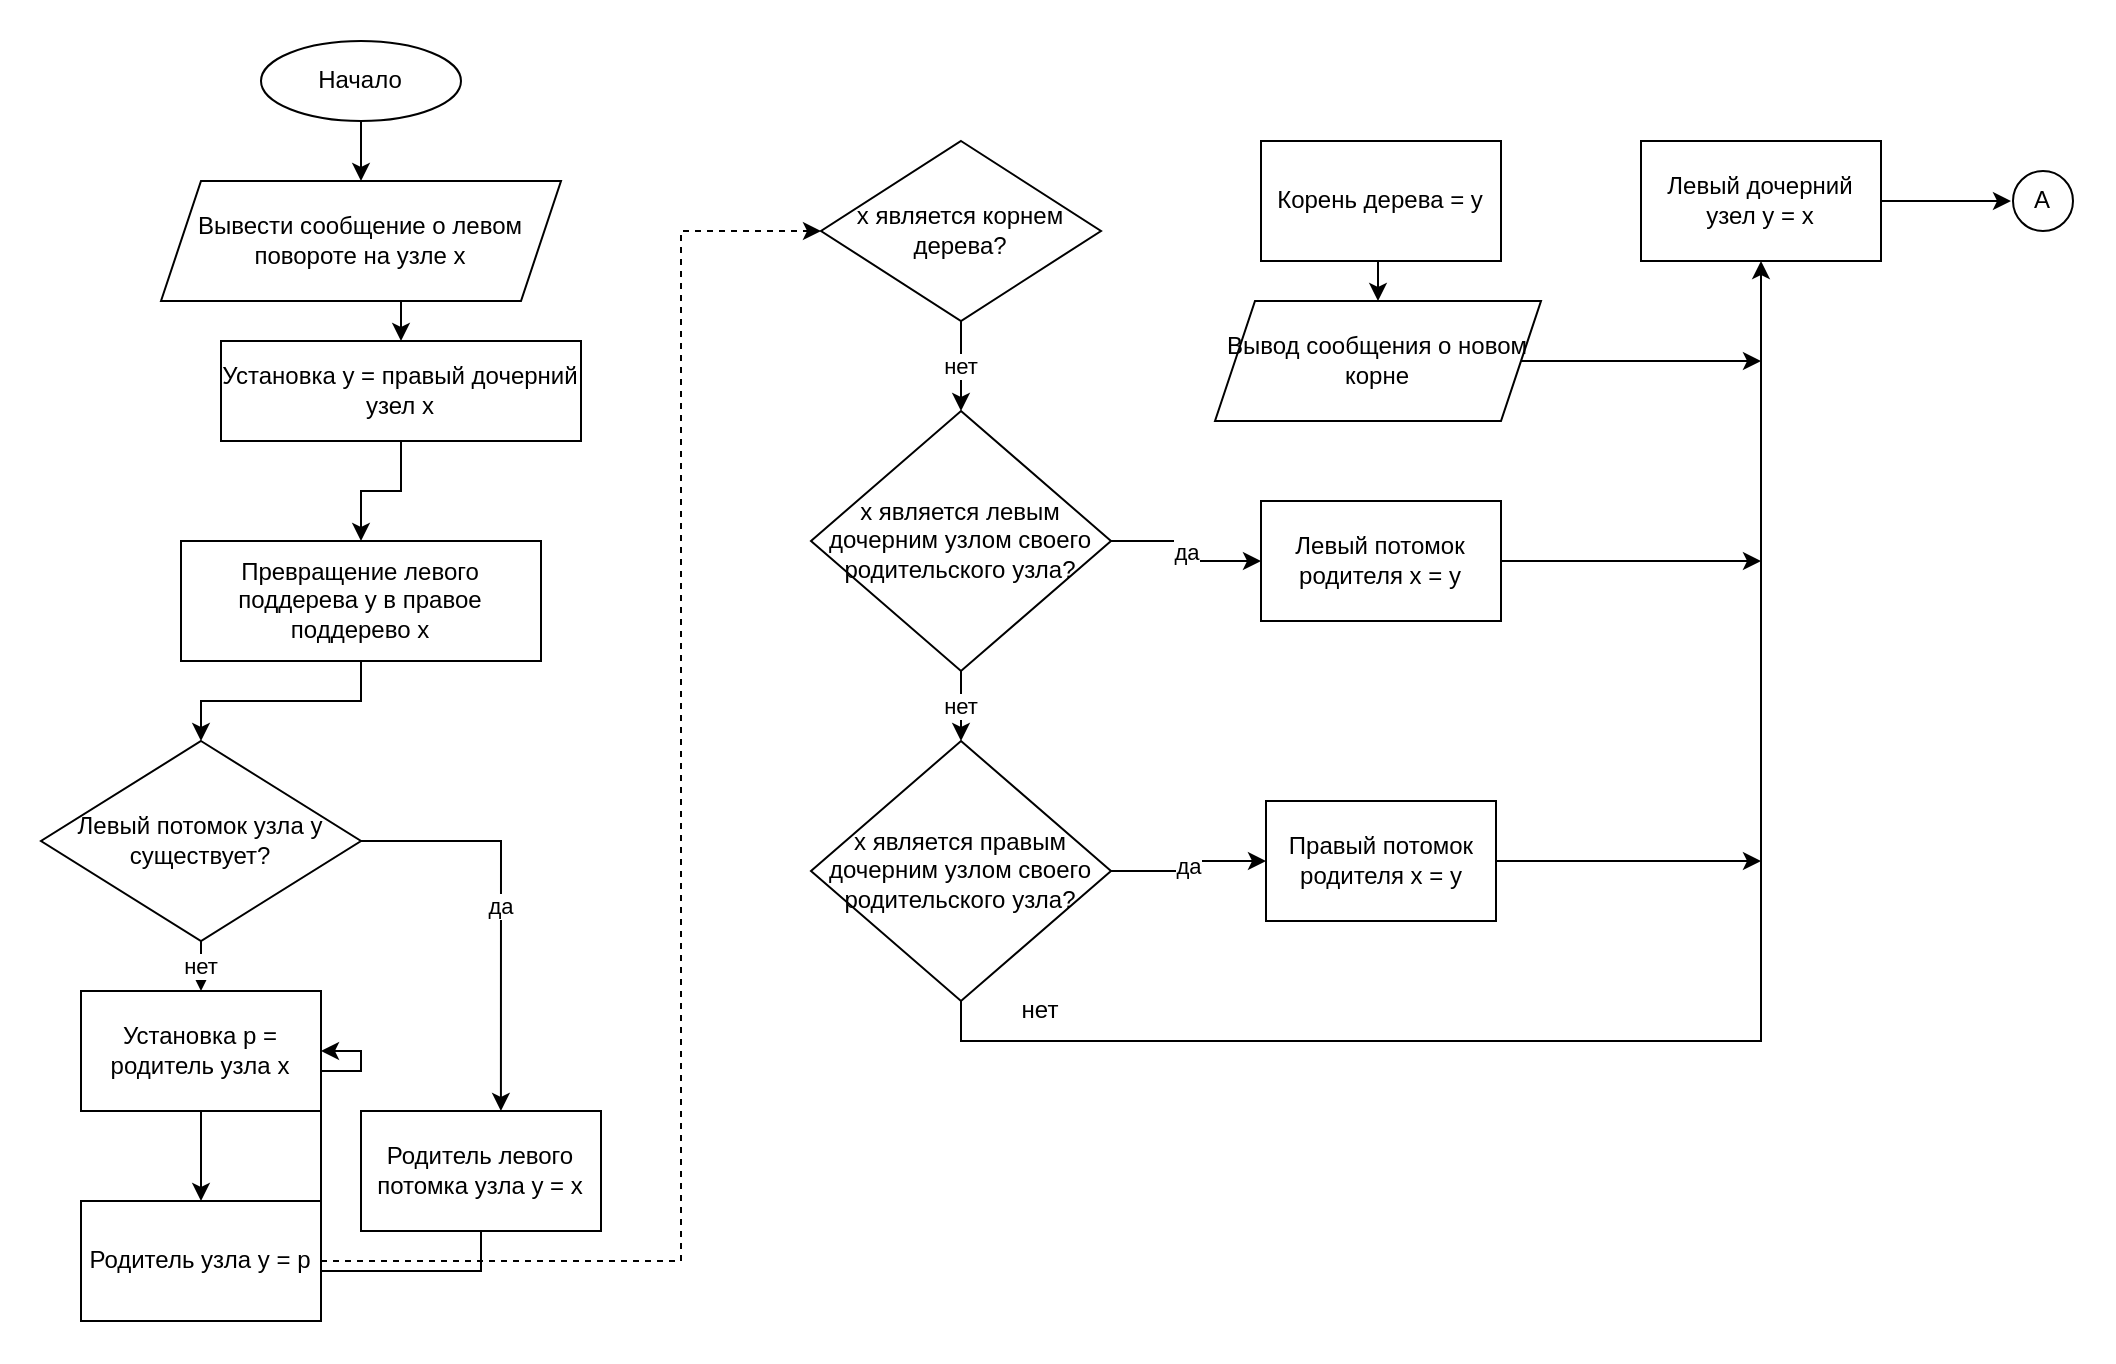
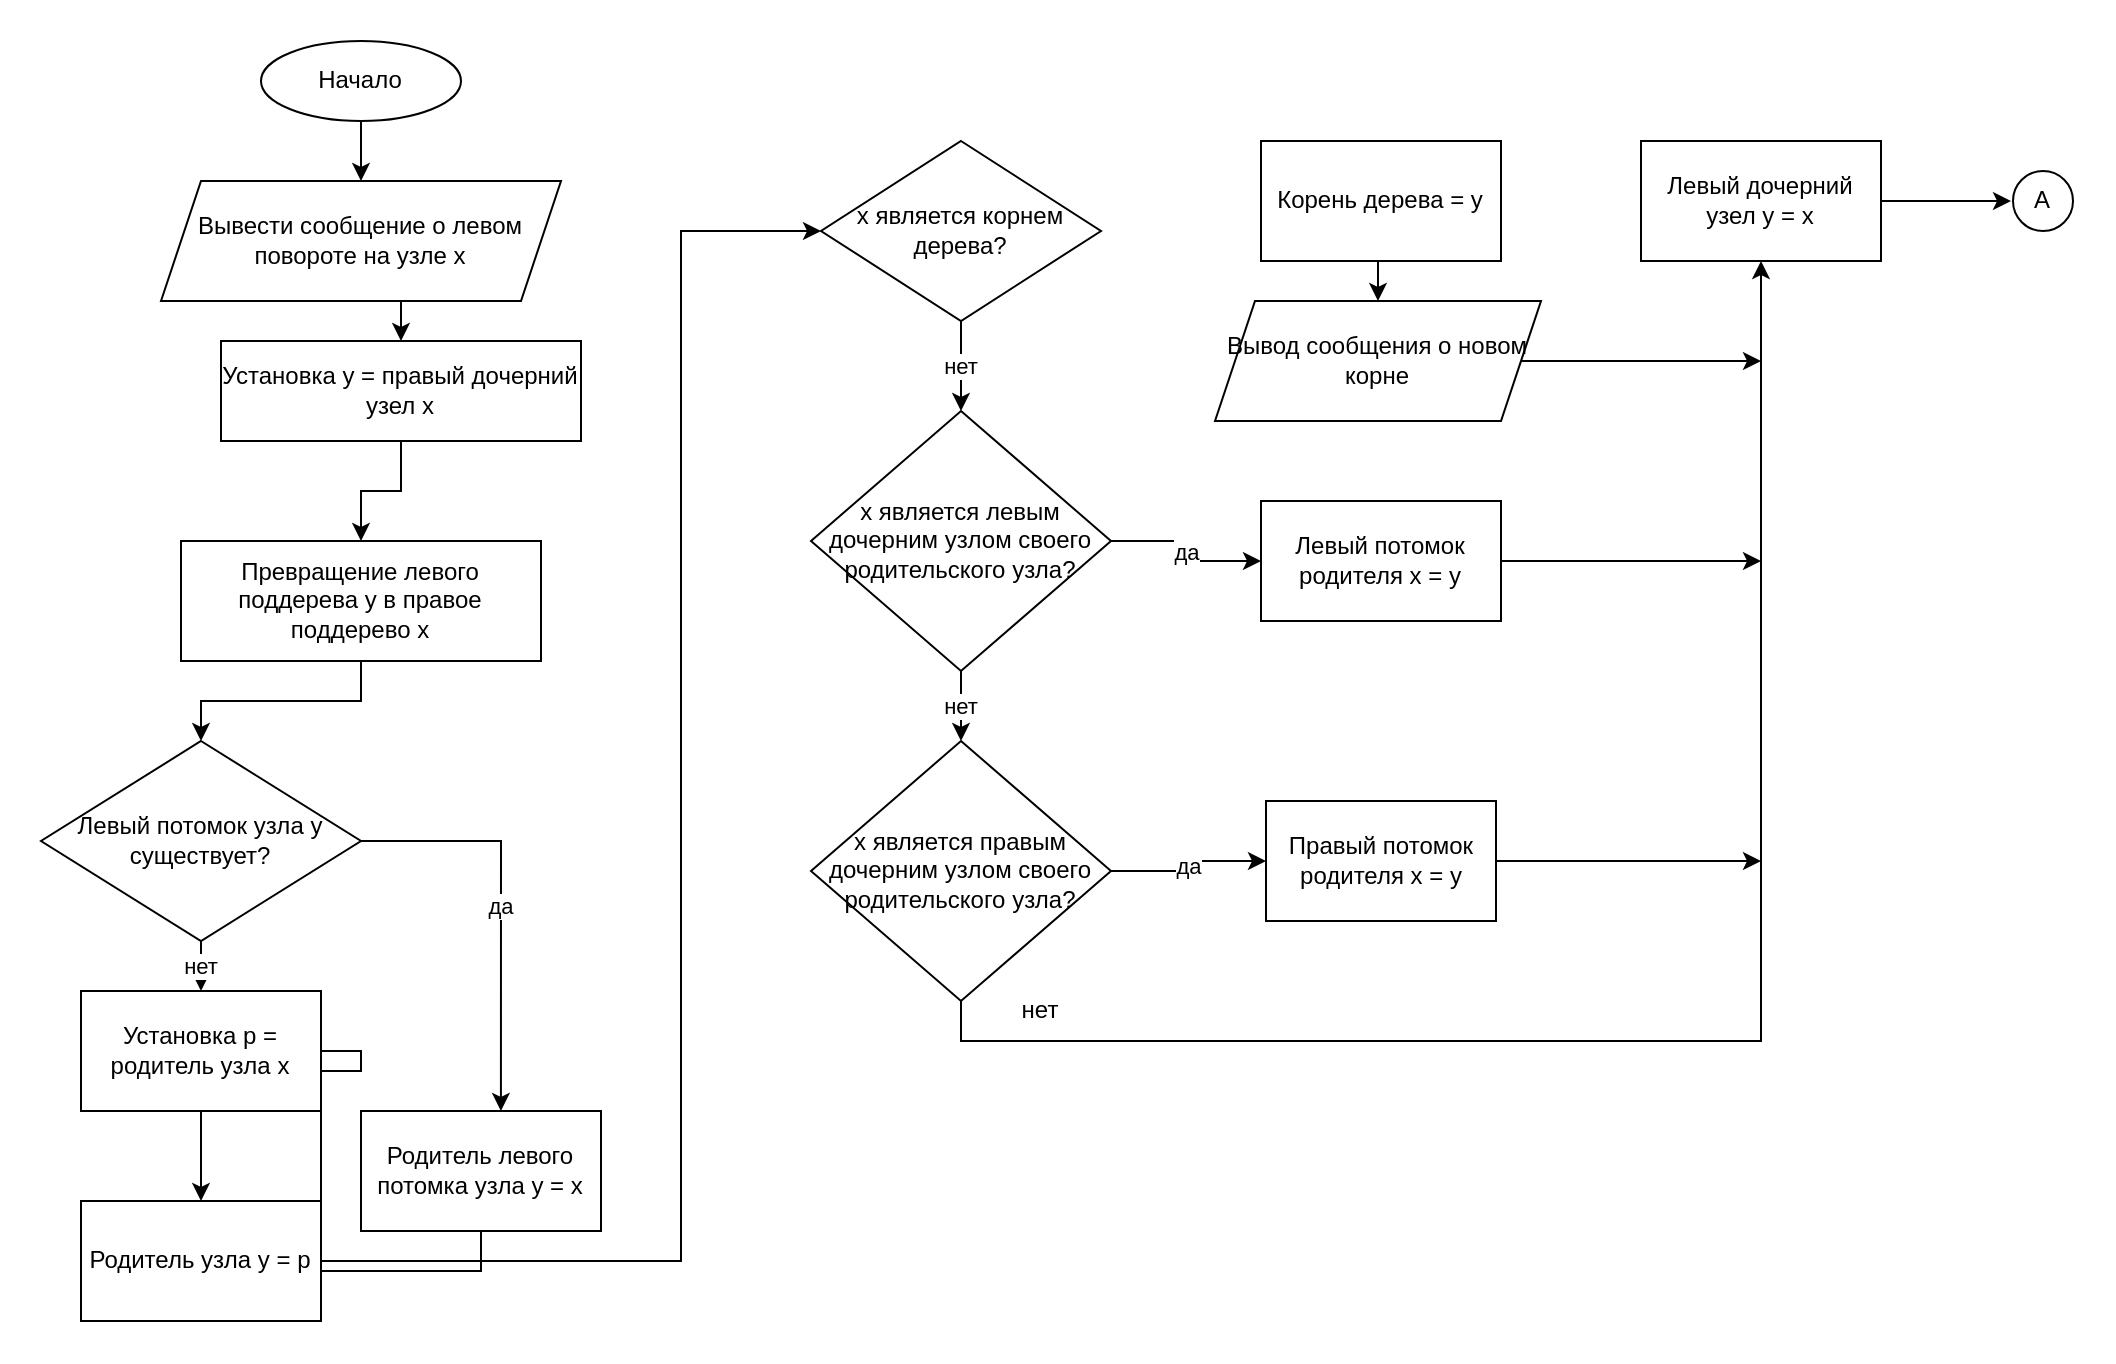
edge "Родитель узла y = p" -> "х является корнем дерева?": style dashed -> solid
edge "Родитель левого потомка узла y = x" -> "Установка p = родитель узла x": arrowhead classic -> none
